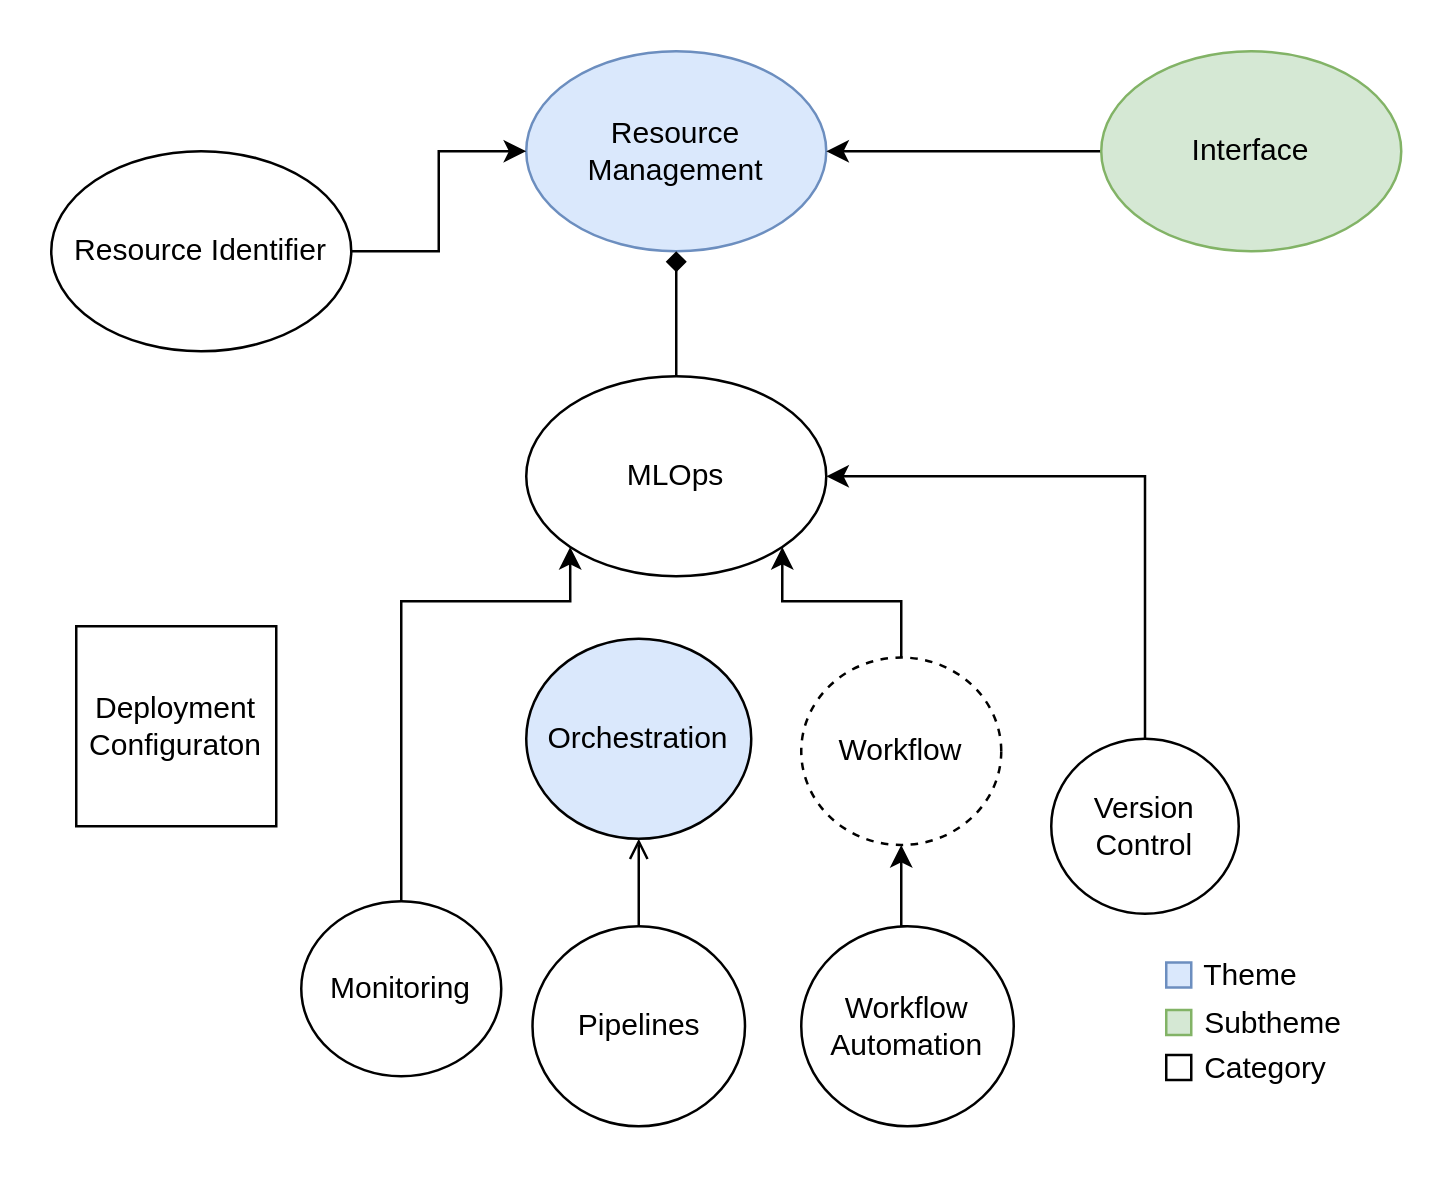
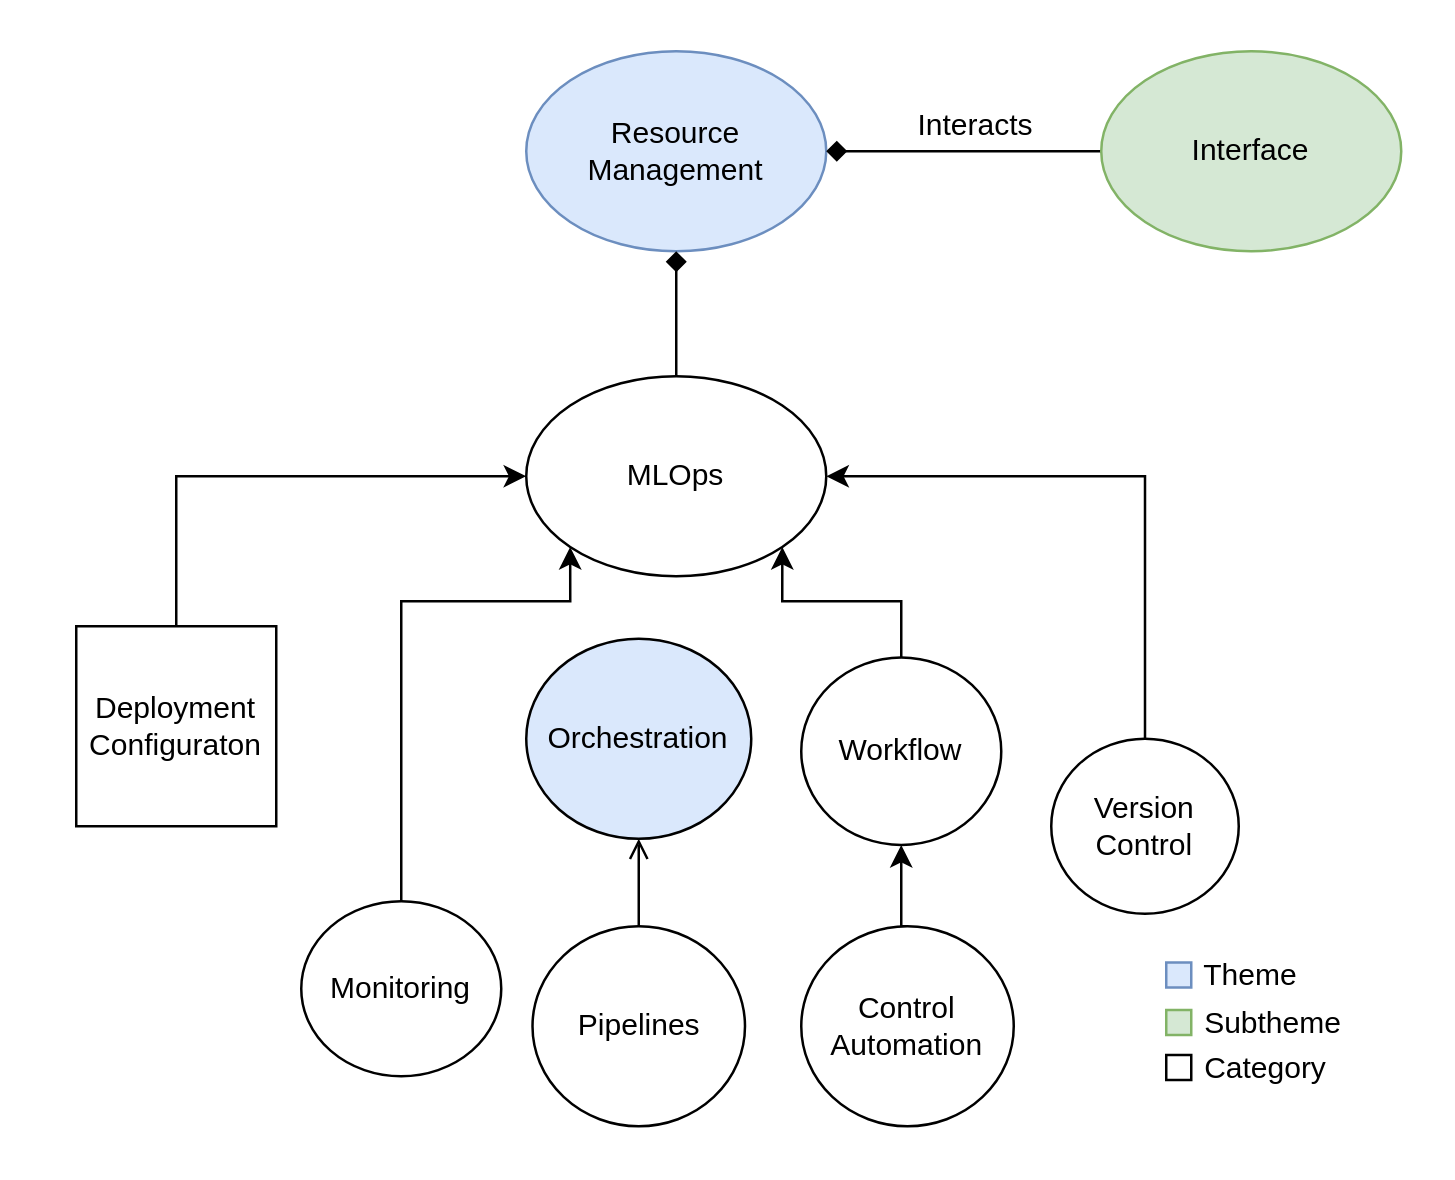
node "Interacts": added
edge "Interface" -> "Resource Management": arrowhead classic -> diamond
edge "Resource Identifier" -> "Resource Management": removed
node "Resource Identifier": removed
edge "Deployment Configuraton" -> "MLOps": added
node "Workflow": style dashed -> solid
node "Workflow Automation": label "Workflow Automation" -> "Control Automation"
